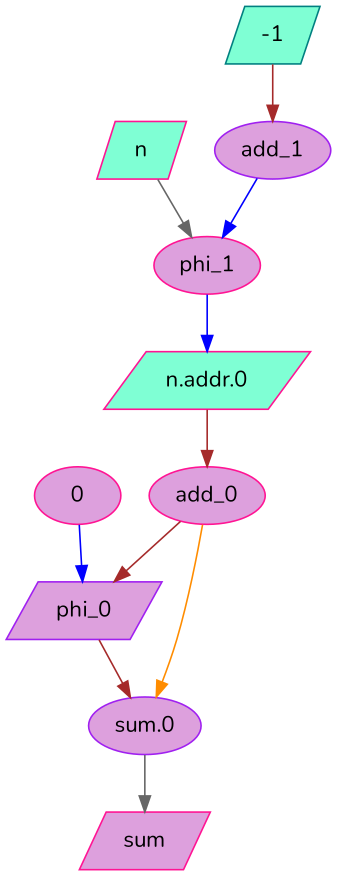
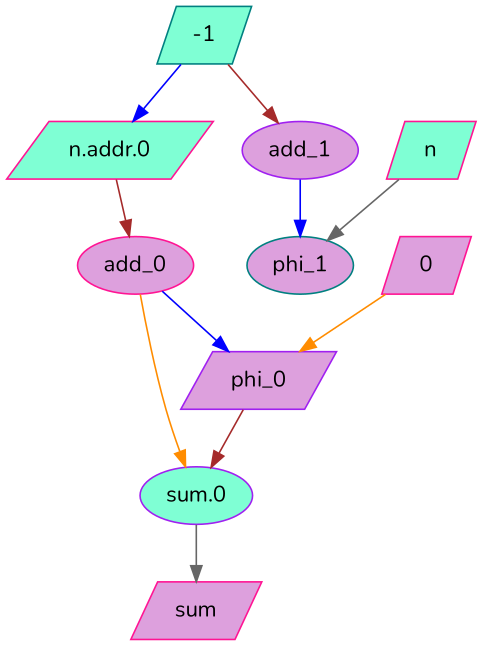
node "phi_1": color deeppink -> teal
edge "phi_1" -> "n.addr.0": now "-1" -> "n.addr.0"
node "0": shape ellipse -> parallelogram
edge "0" -> "phi_0": color blue -> darkorange
edge "add_0" -> "phi_0": color brown -> blue
node "sum.0": fillcolor plum -> aquamarine
